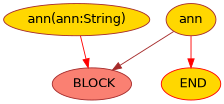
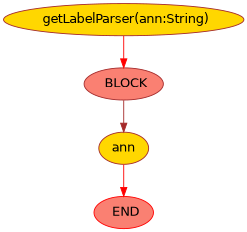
node "ann(ann:String)": label "ann(ann:String)" -> "getLabelParser(ann:String)"
edge "ann" -> "BLOCK": reversed
node "END": fillcolor gold -> salmon
